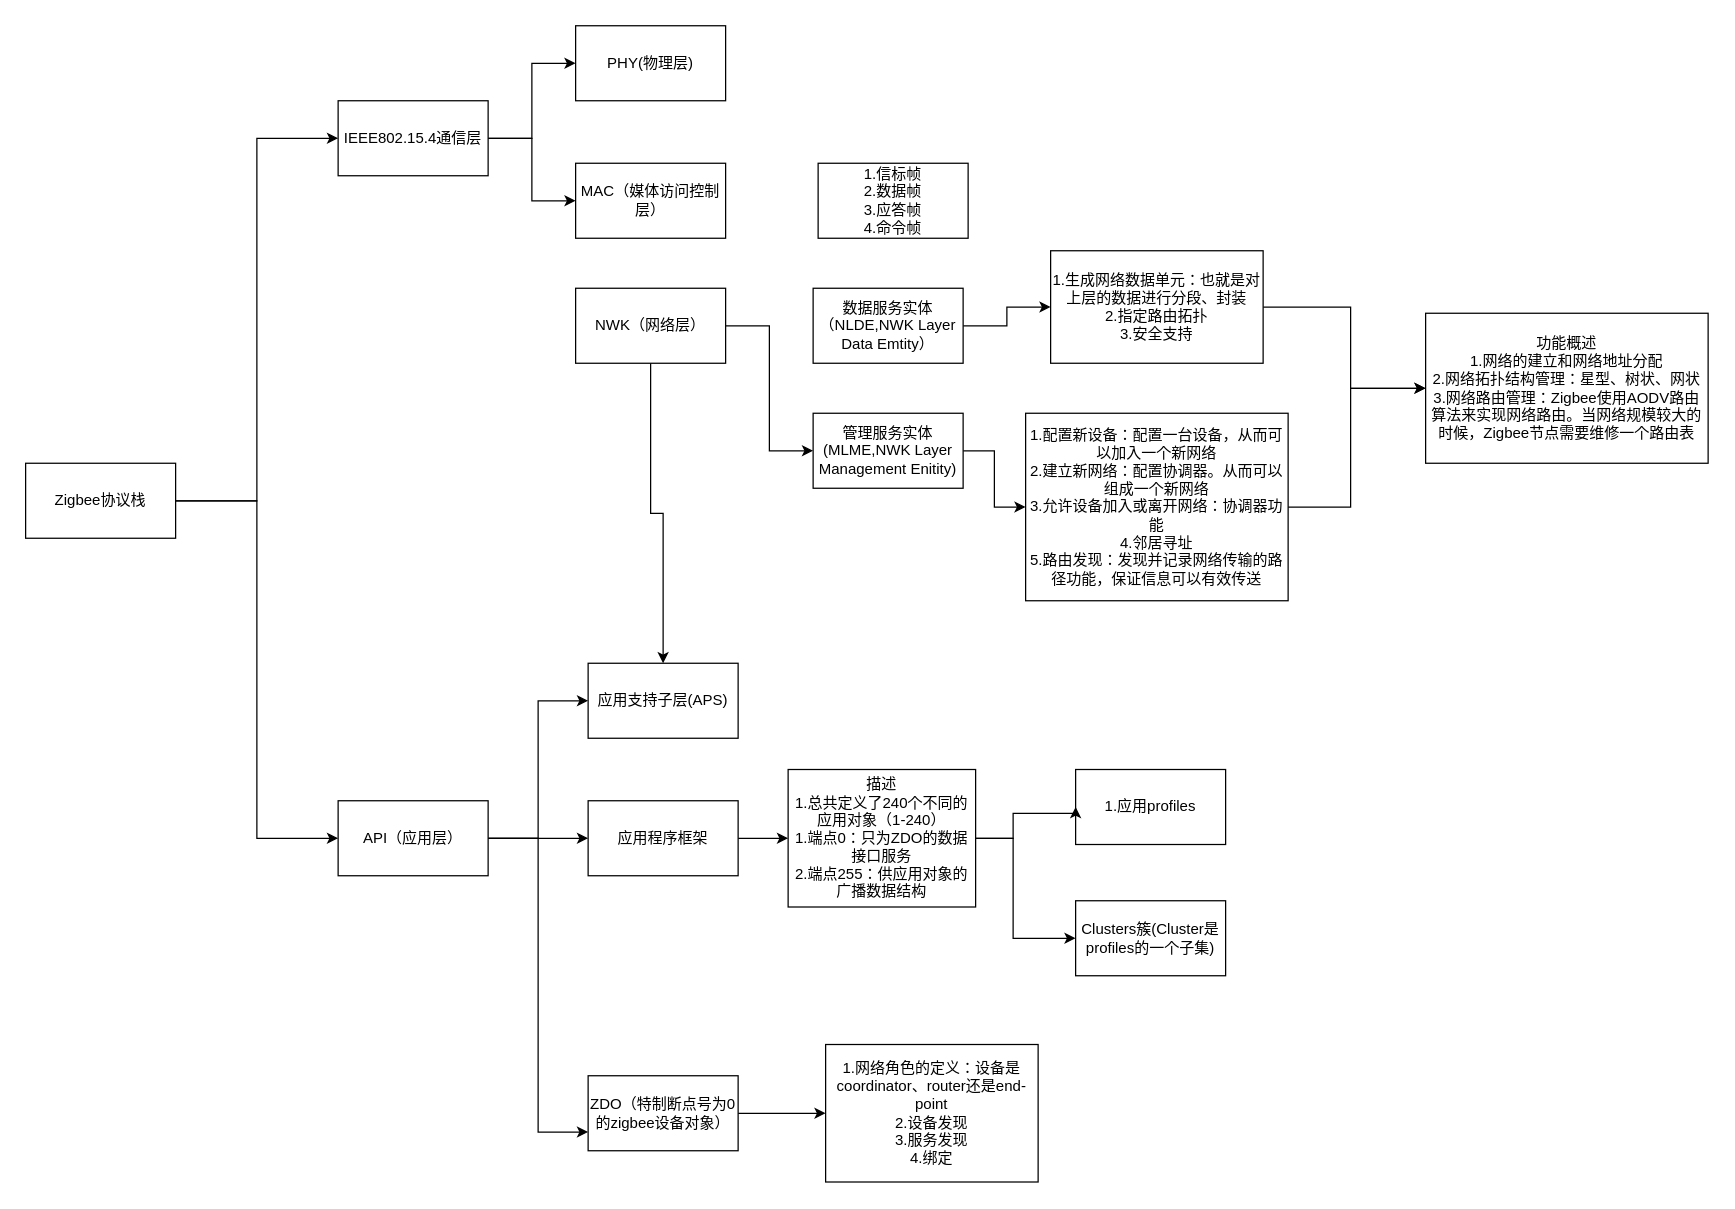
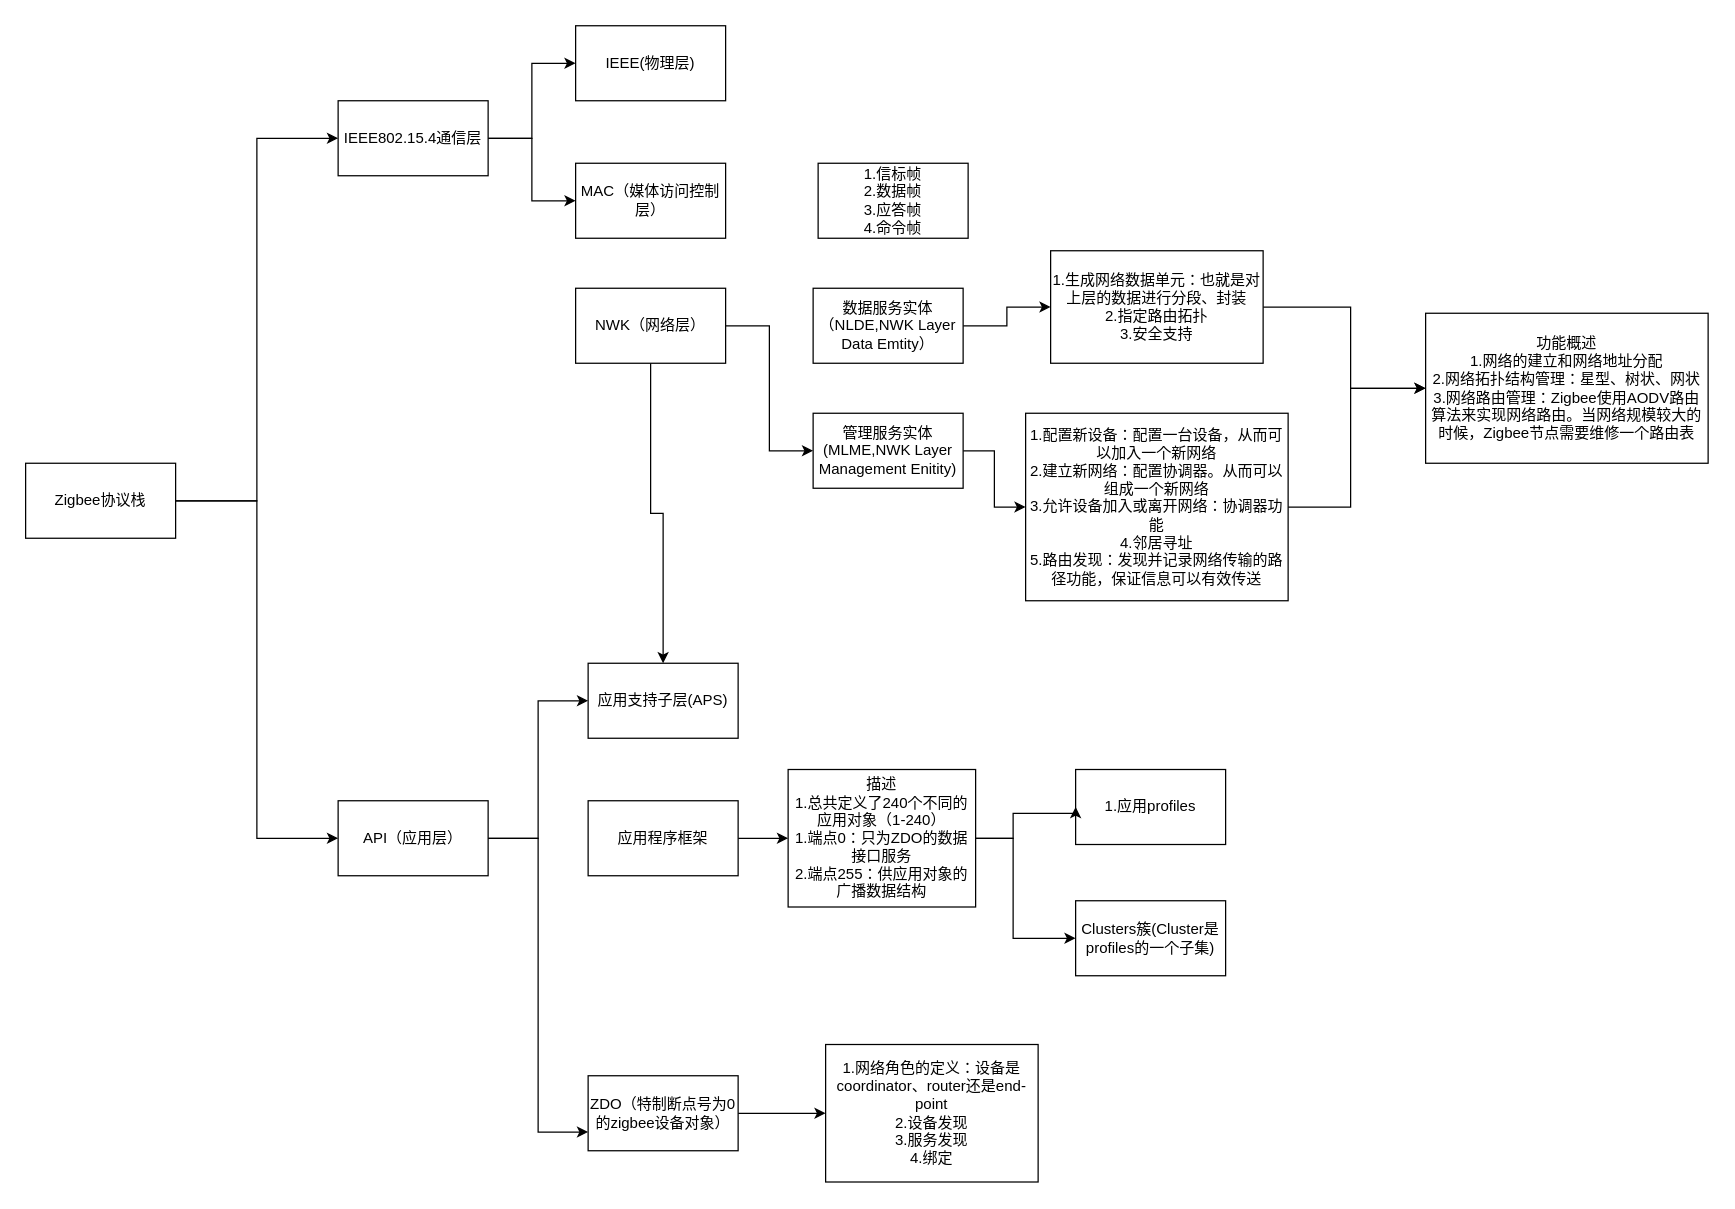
node "PHY(物理层)": label "PHY(物理层)" -> "IEEE(物理层)"
edge "API（应用层）" -> "应用程序框架": removed
